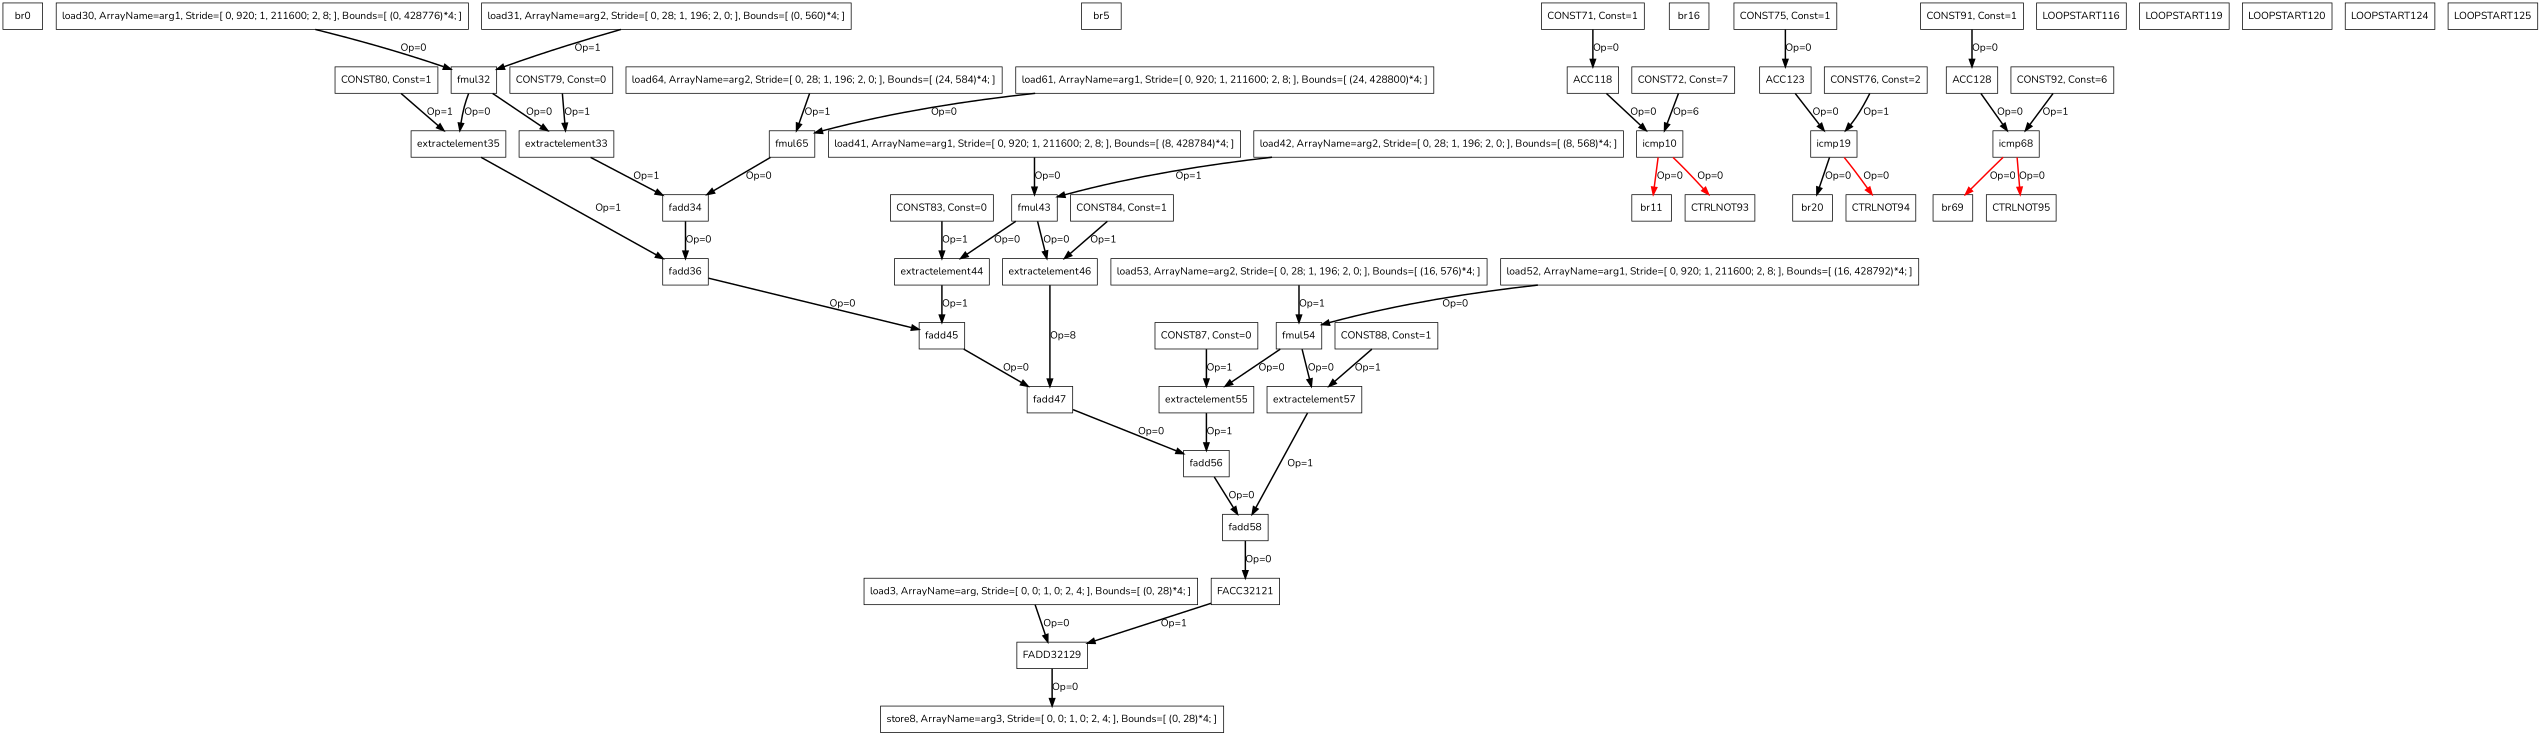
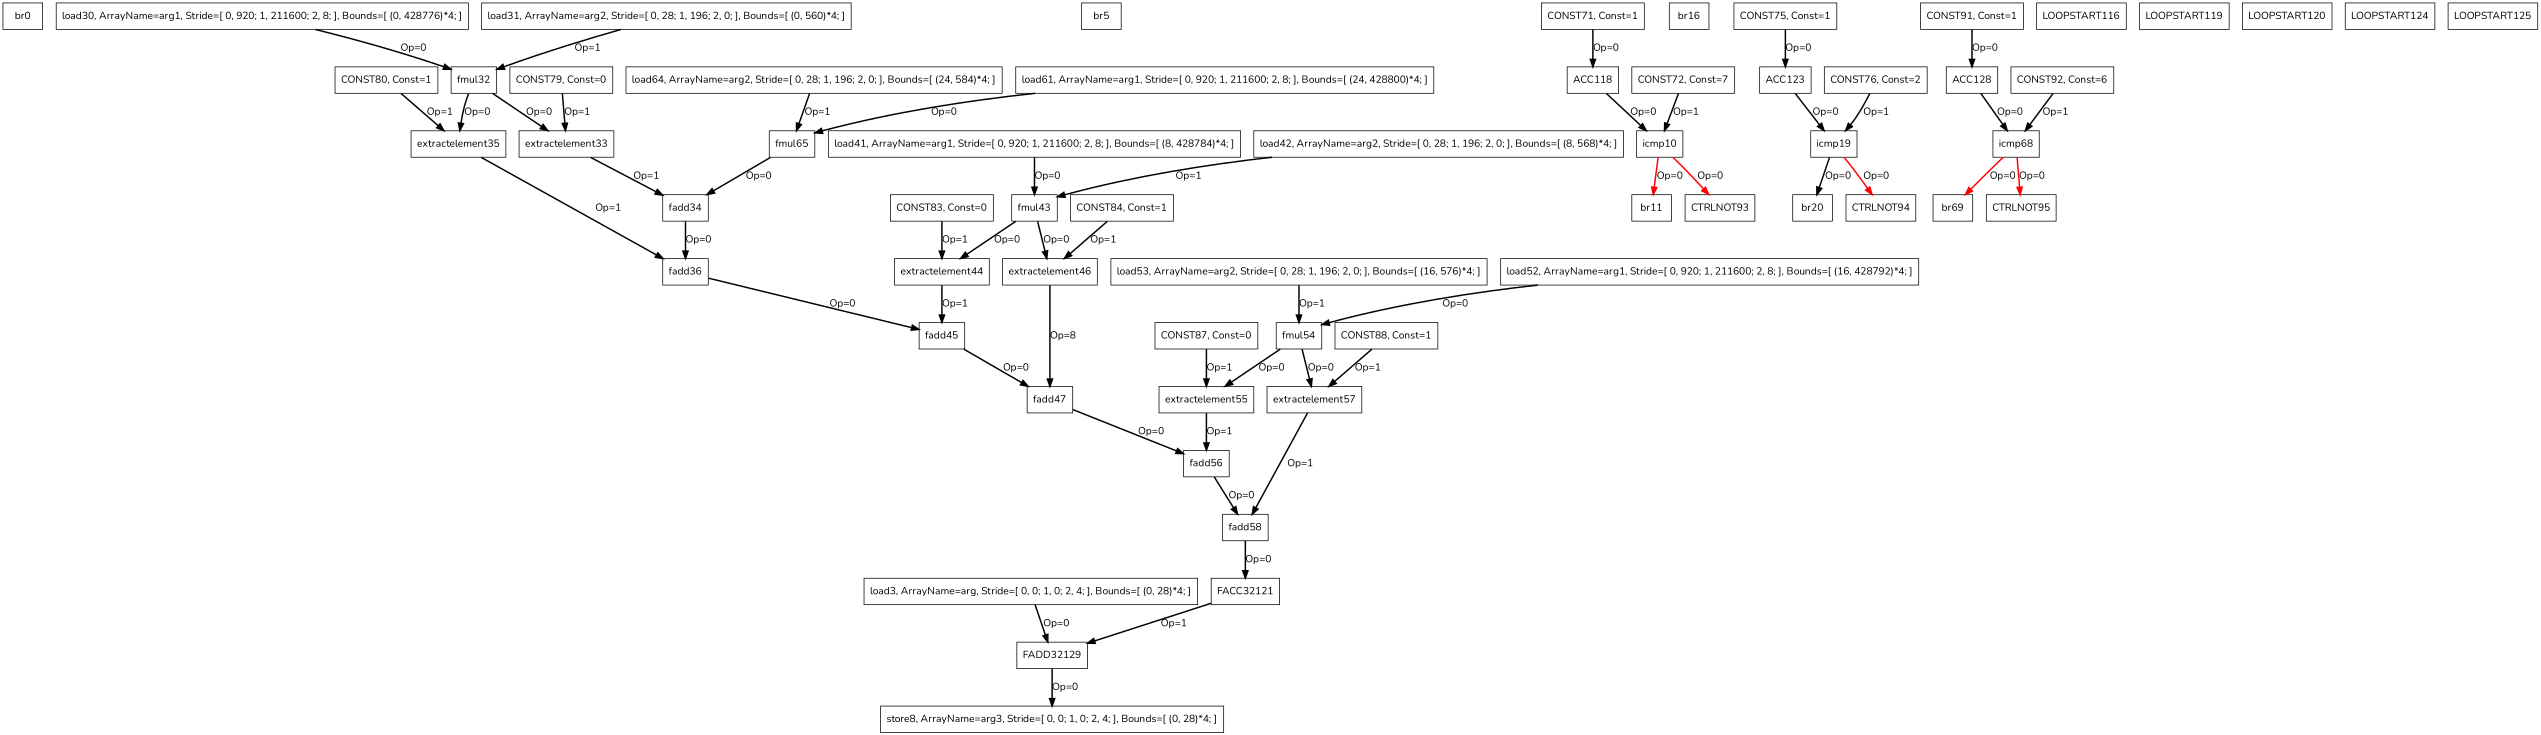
edge "CONST72, Const=7" -> "icmp10": label "Op=6" -> "Op=1"
